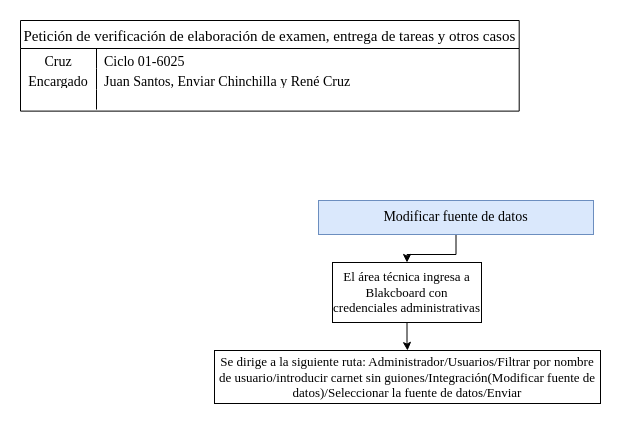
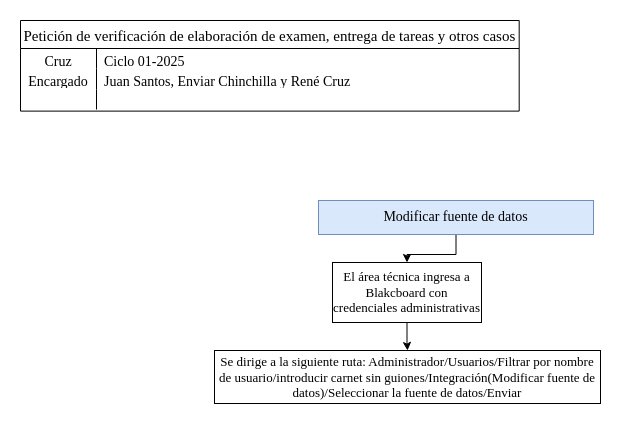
node "Ciclo 01-6025": label "Ciclo 01-6025" -> "Ciclo 01-2025"
